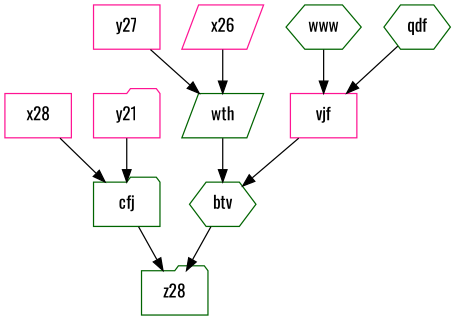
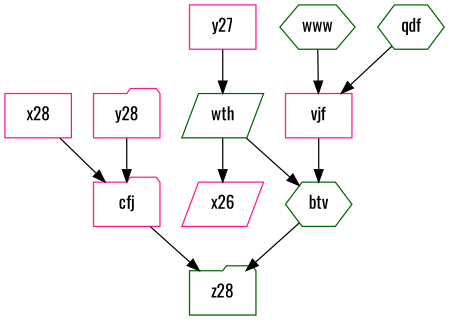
edge "x26" -> "wth": reversed
node "y21": label "y21" -> "y28"
node "cfj": color darkgreen -> deeppink
